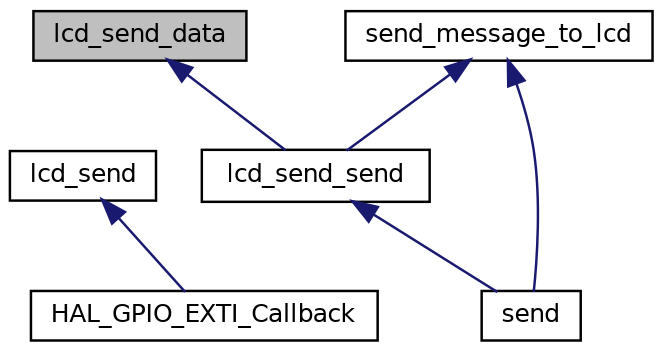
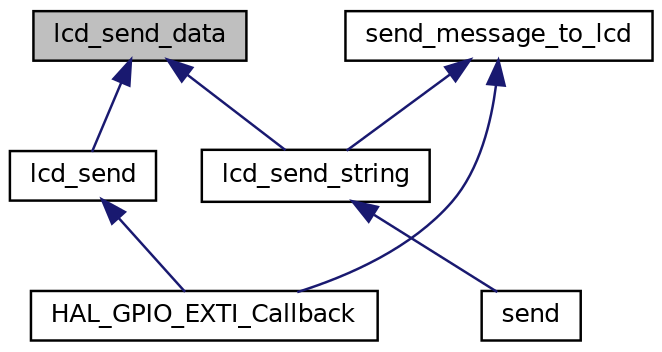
edge "lcd_send" -> "lcd_send_data": added
node "lcd_send_send": label "lcd_send_send" -> "lcd_send_string"
edge "send" -> "send_message_to_lcd": now "HAL_GPIO_EXTI_Callback" -> "send_message_to_lcd"
